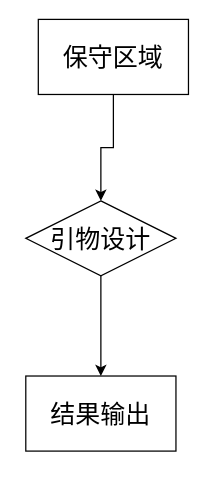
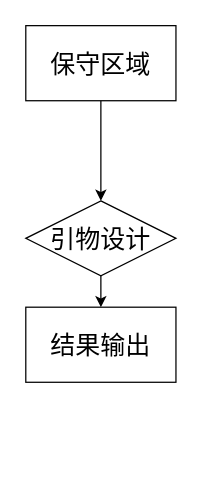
node "保守区域": moved (113, 57) -> (101, 63)
node "结果输出": moved (101, 413) -> (101, 344)
